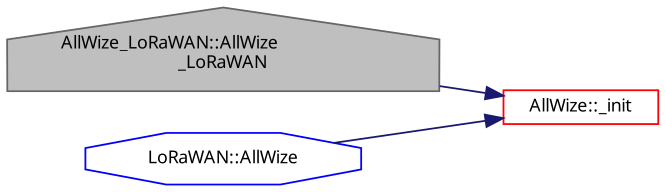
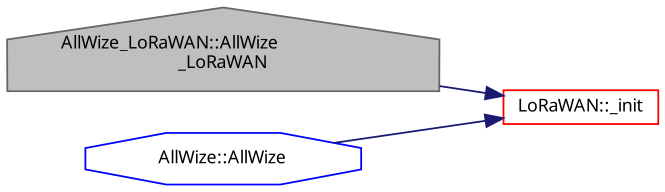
node "AllWize::_init": label "AllWize::_init" -> "LoRaWAN::_init"
node "LoRaWAN::AllWize": label "LoRaWAN::AllWize" -> "AllWize::AllWize"
